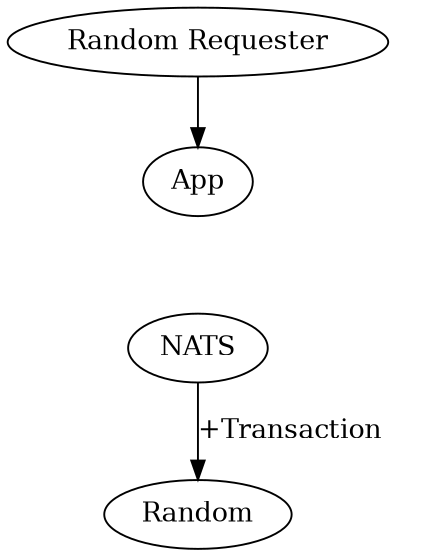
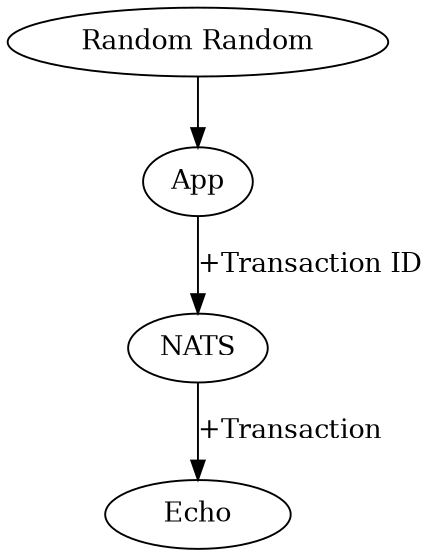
node "Random Requester": label "Random Requester" -> "Random Random"
edge "App" -> "NATS": added, label "+Transaction ID"
node "Random": label "Random" -> "Echo"
